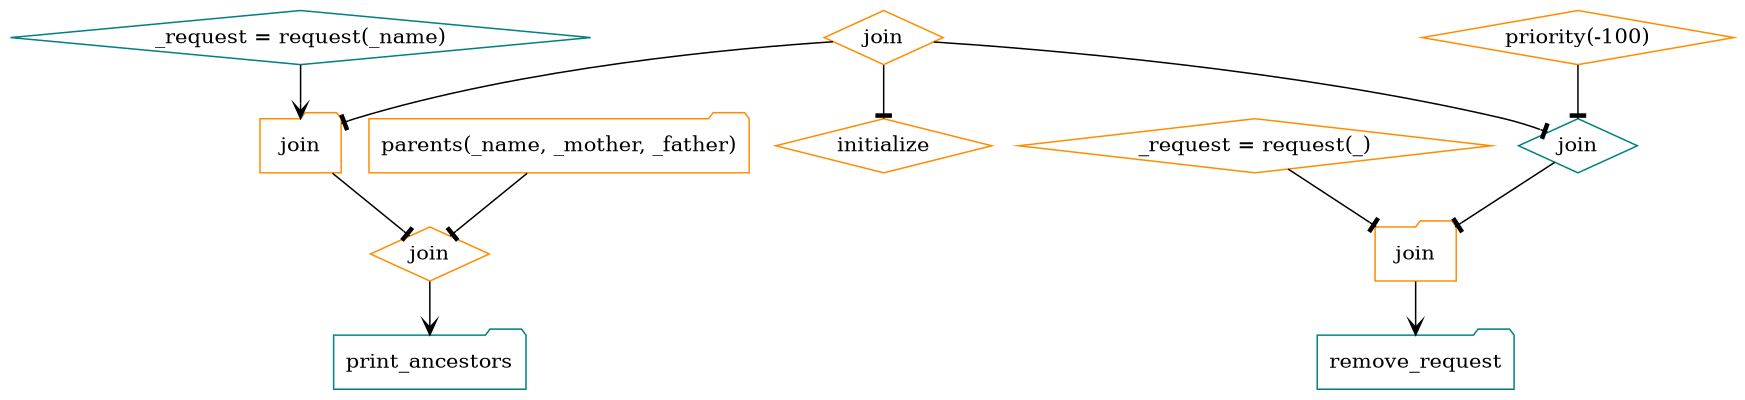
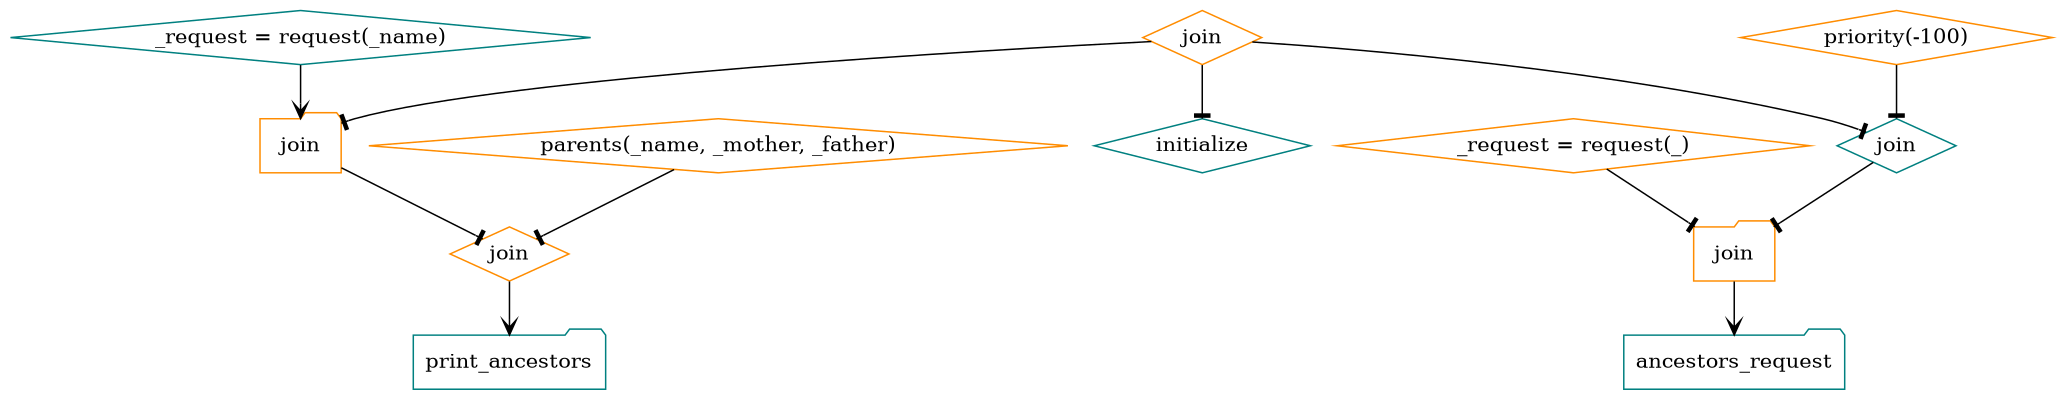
node "parents(_name, _mother, _father)": shape folder -> diamond
node "initialize": color darkorange -> teal
node "remove_request": label "remove_request" -> "ancestors_request"
